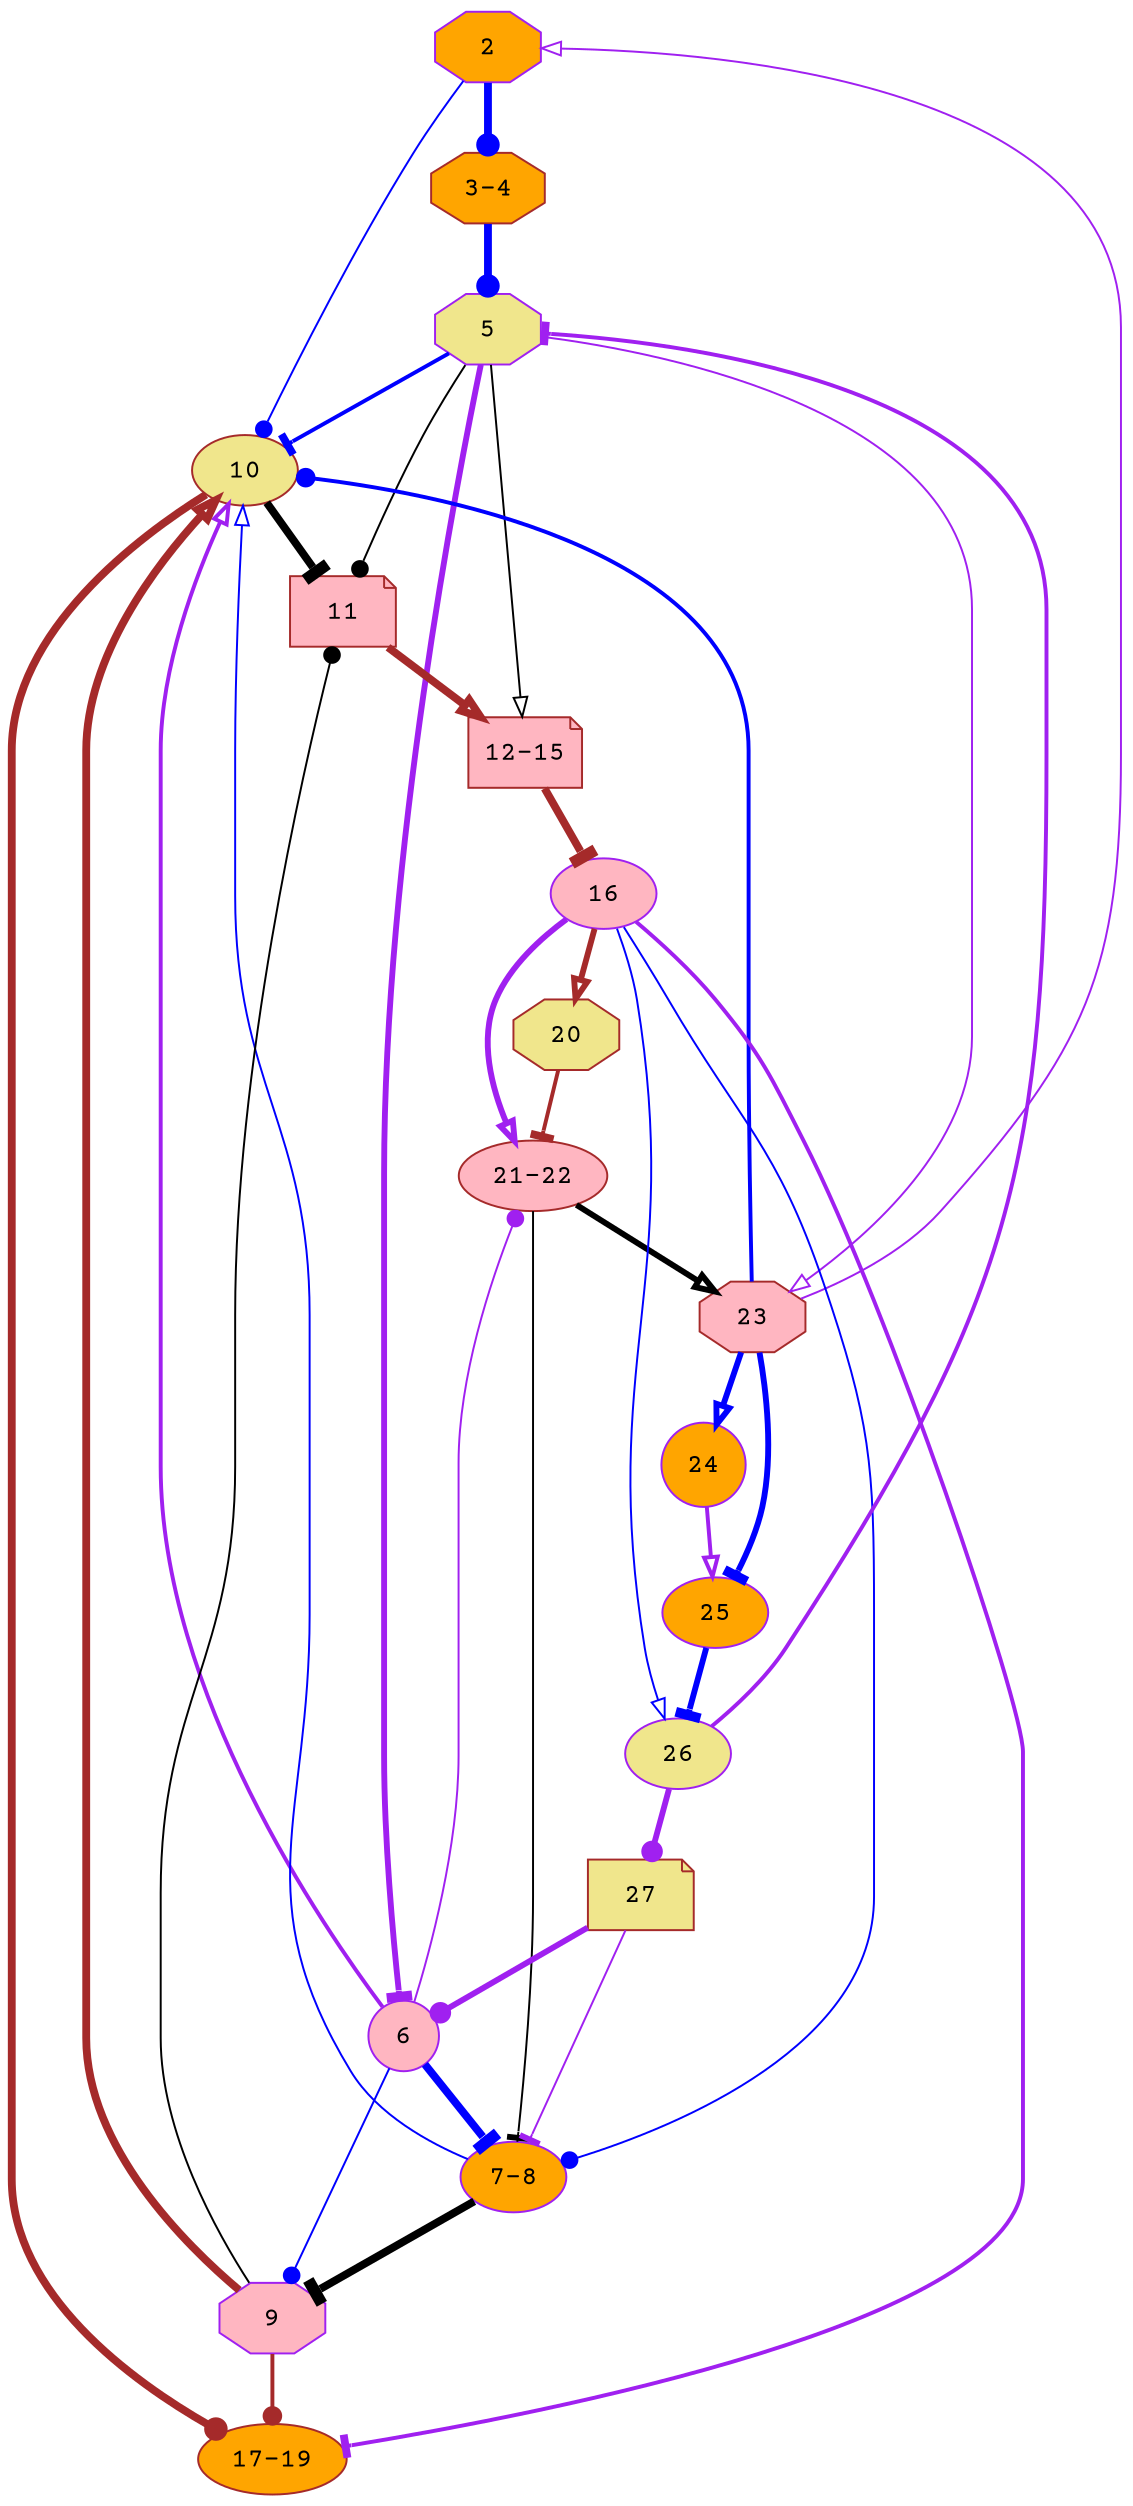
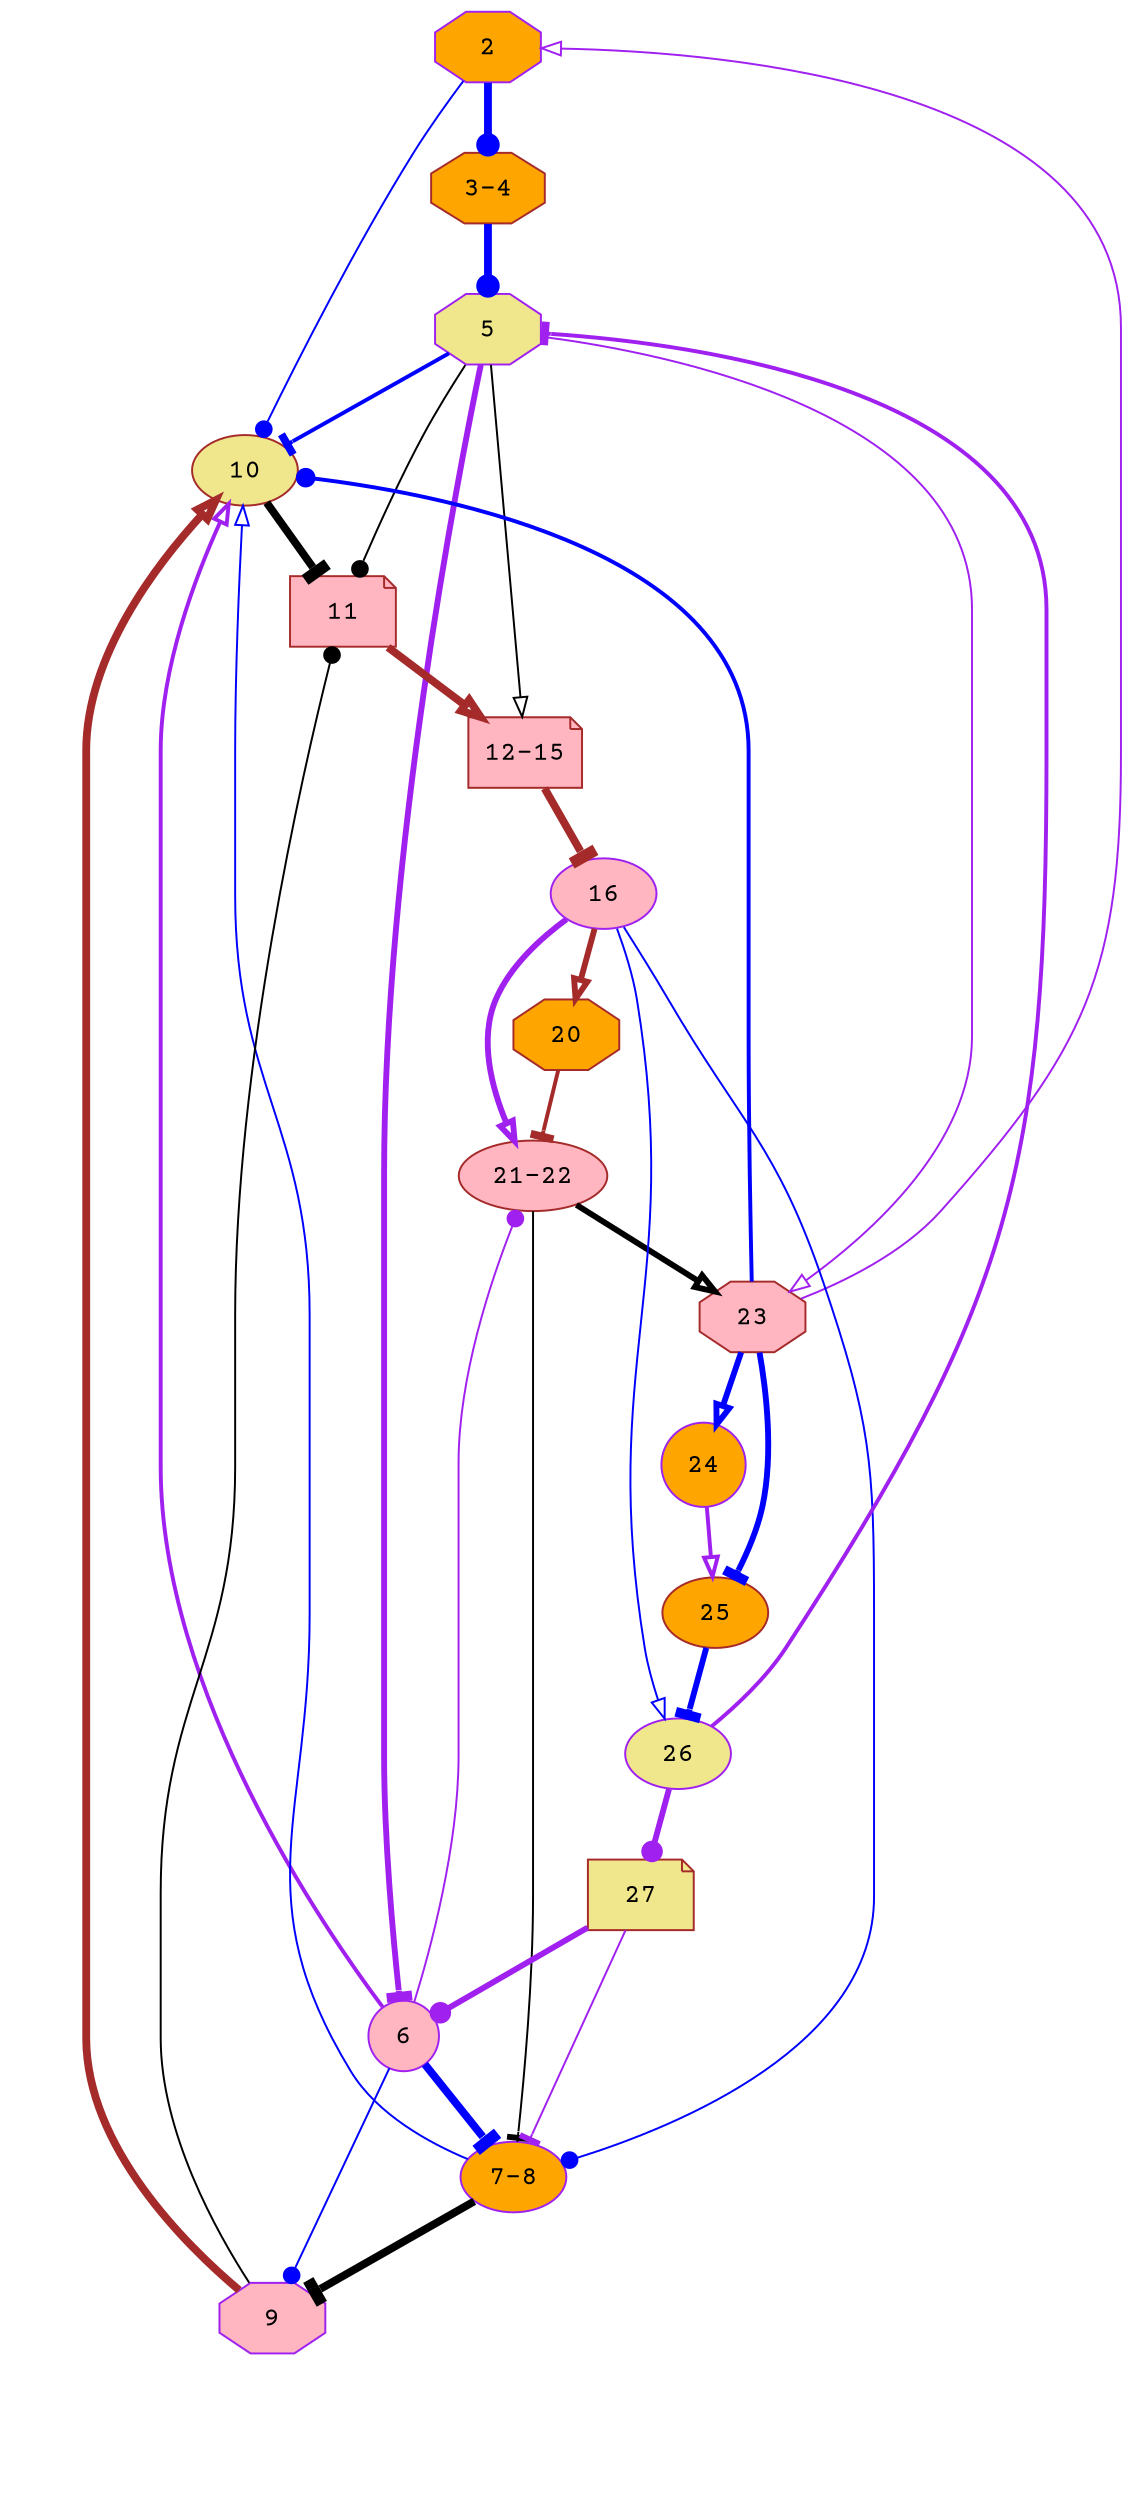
node "20": fillcolor khaki -> orange
node "25": color purple -> brown
node "17-19": removed
